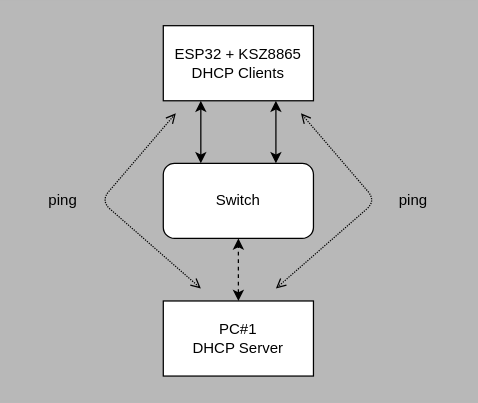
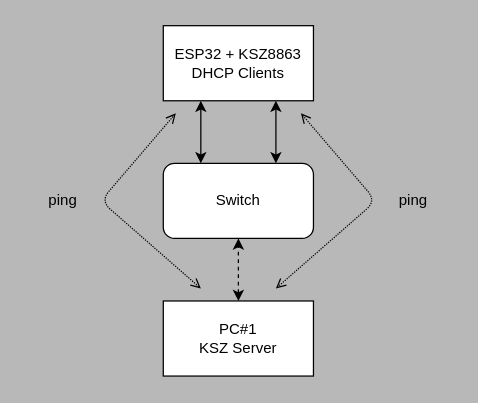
node "ESP32 + KSZ8865 DHCP Clients": label "ESP32 + KSZ8865 DHCP Clients" -> "ESP32 + KSZ8863 DHCP Clients"
node "PC#1 DHCP Server": label "PC#1 DHCP Server" -> "PC#1 KSZ Server"
